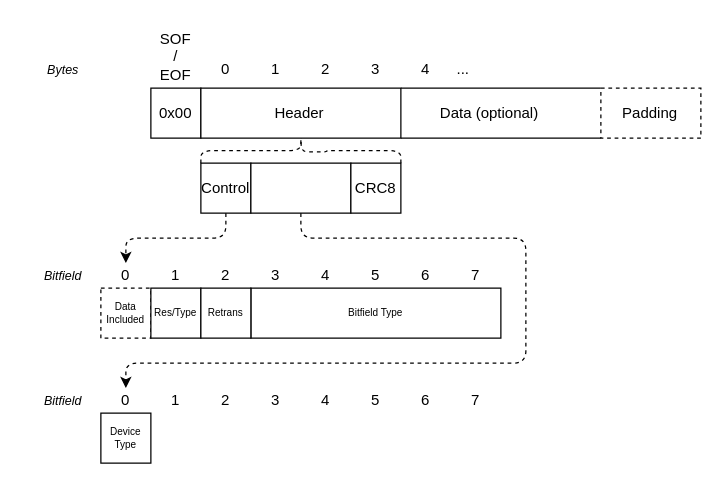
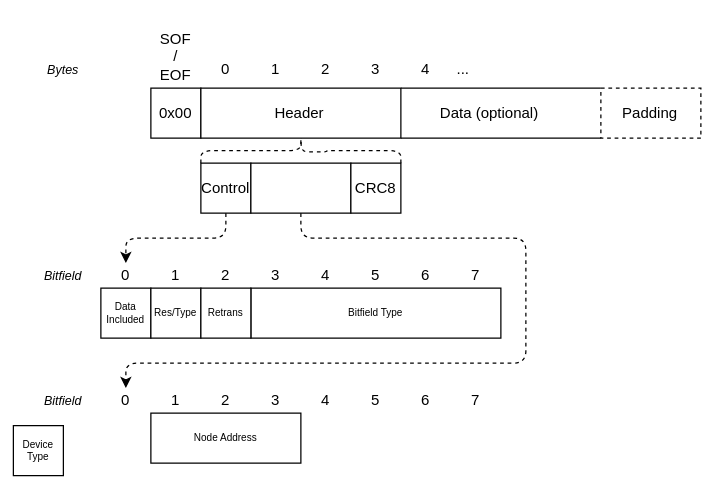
node "Data Included": style dashed -> solid
node "Device Type": moved (126, 438) -> (38, 451)
node "Node Address": added
